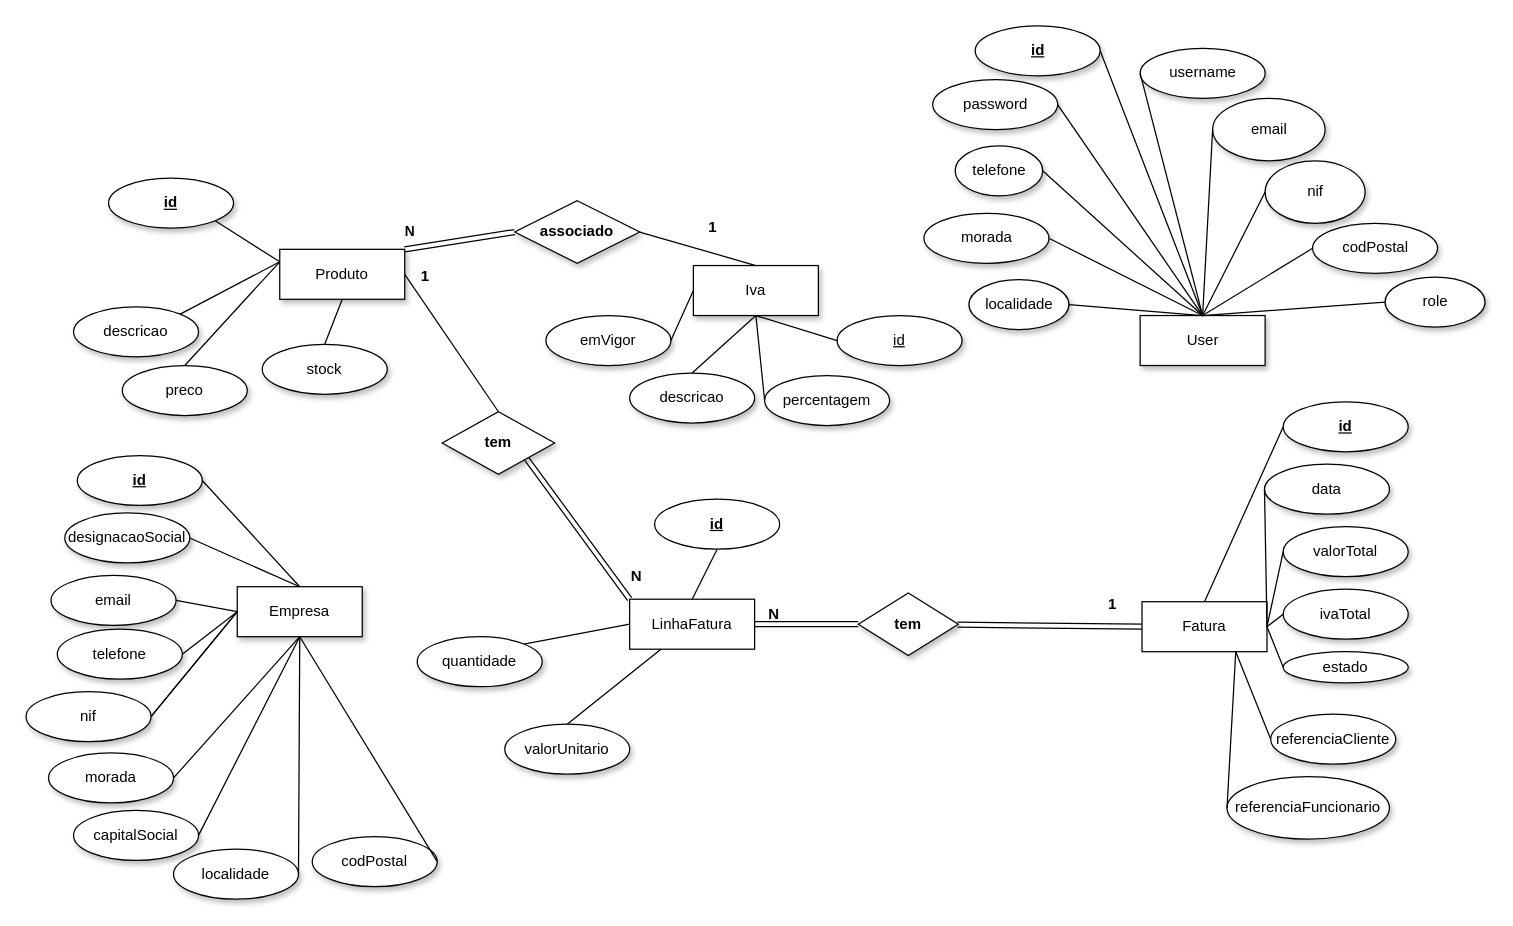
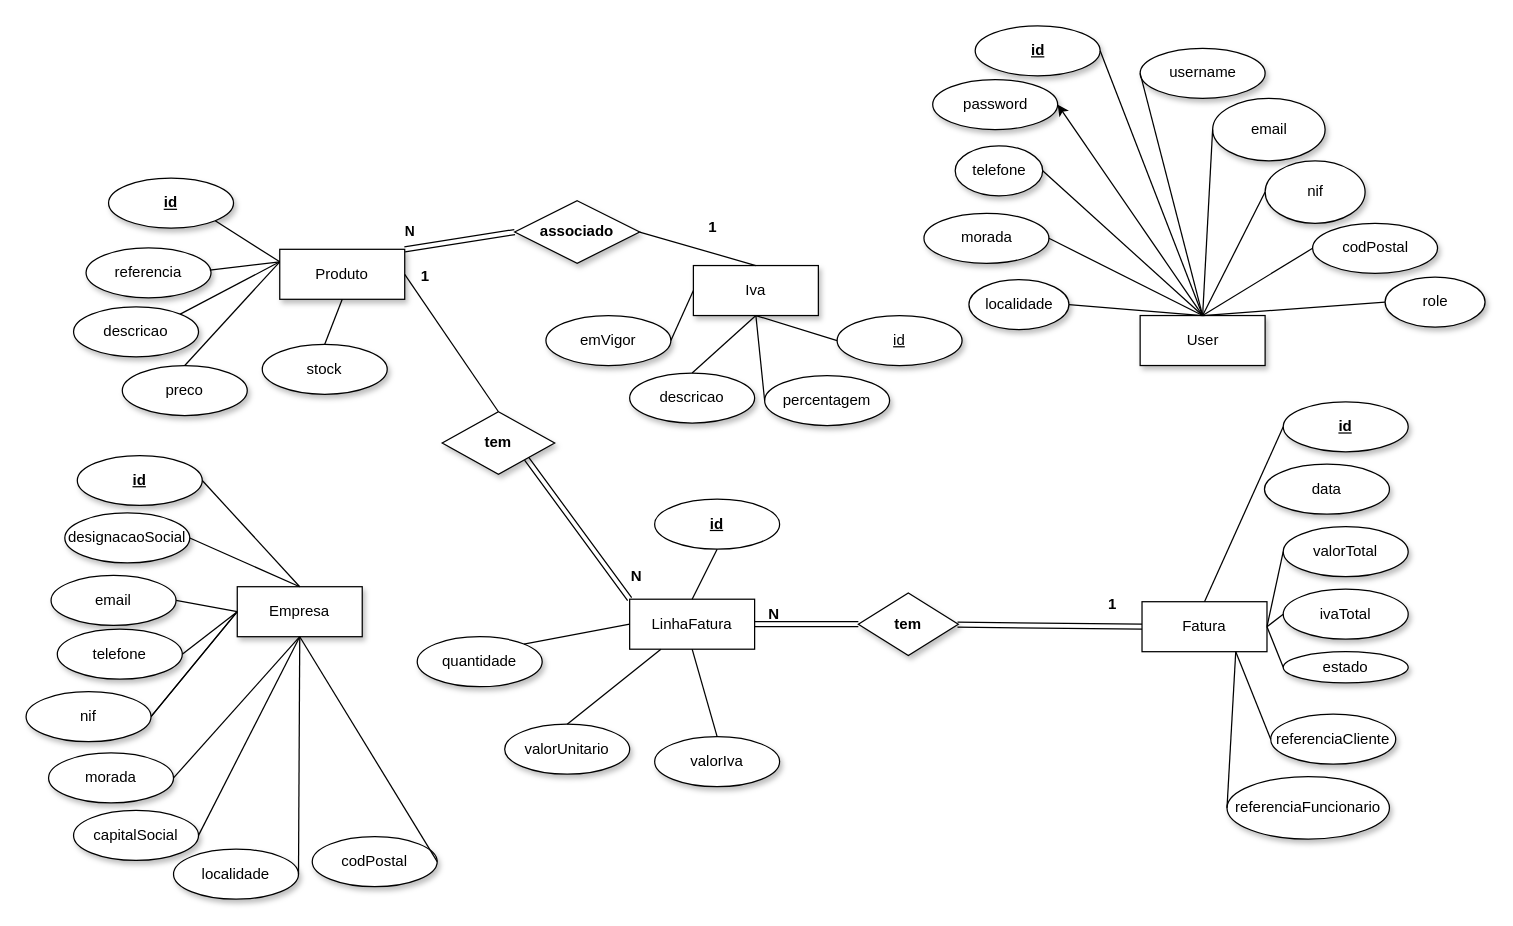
edge "password" -- "User": arrowhead none -> classic
edge "referencia" -- "Produto": added
node "referencia": added
edge "data" -- "Fatura": removed
edge "LinhaFatura" -- "valorIva": added
node "valorIva": added
